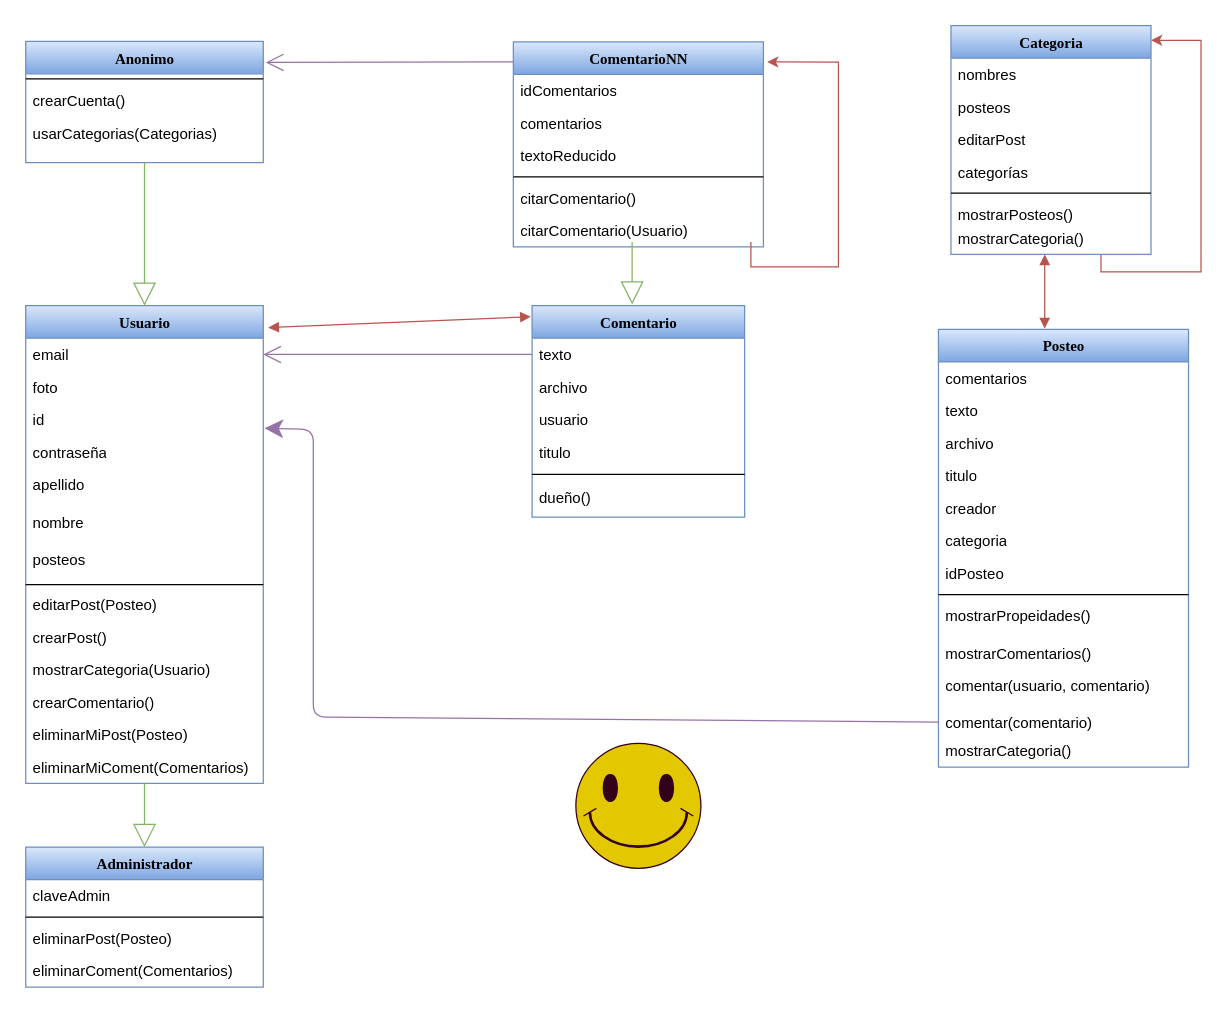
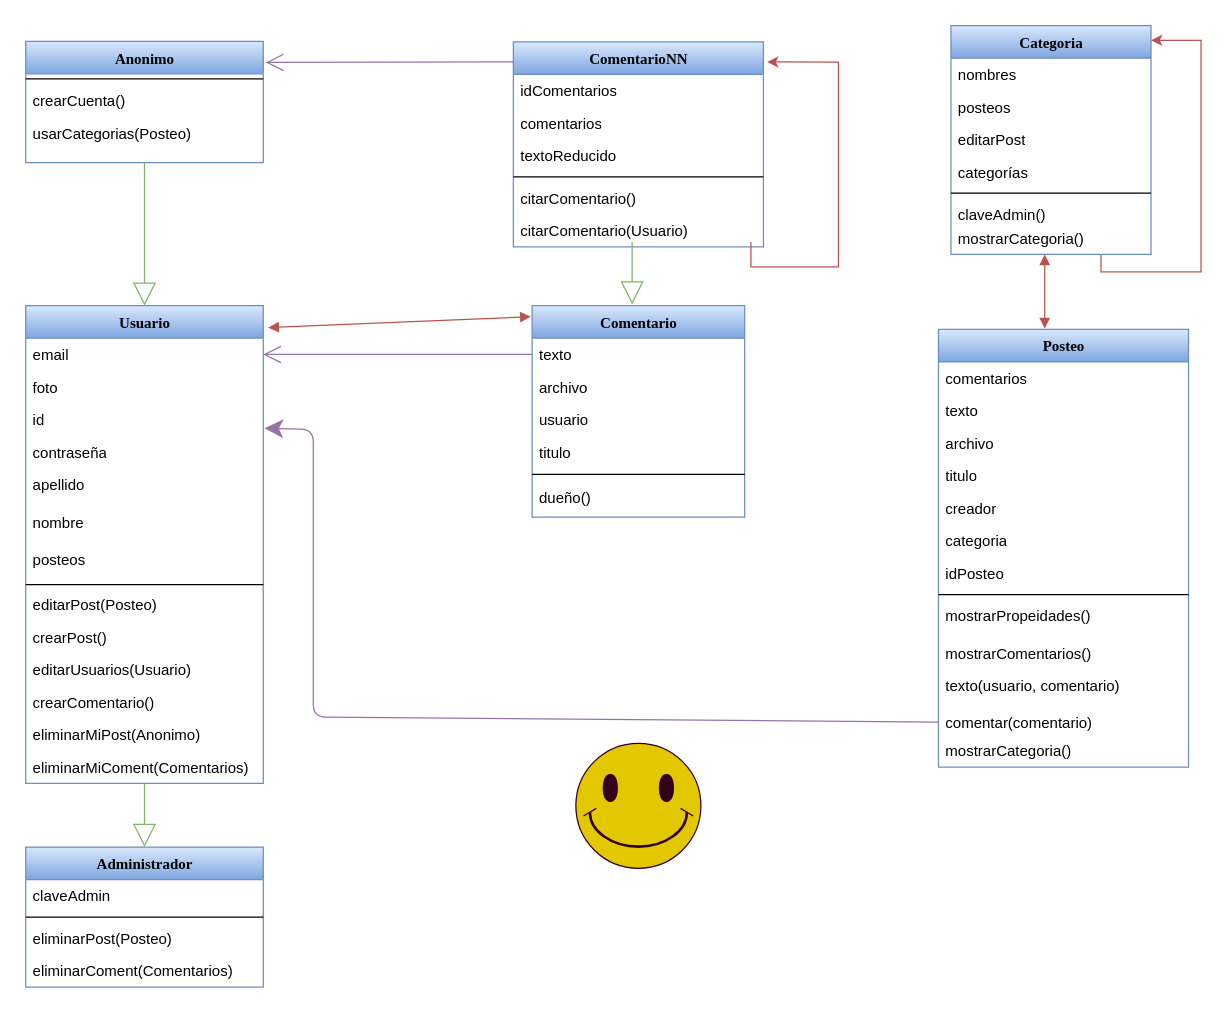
node "usarCategorias(Categorias)": label "usarCategorias(Categorias)" -> "usarCategorias(Posteo)"
node "mostrarPosteos()": label "mostrarPosteos()" -> "claveAdmin()"
node "mostrarCategoria(Usuario)": label "mostrarCategoria(Usuario)" -> "editarUsuarios(Usuario)"
node "comentar(usuario, comentario)": label "comentar(usuario, comentario)" -> "texto(usuario, comentario)"
node "eliminarMiPost(Posteo)": label "eliminarMiPost(Posteo)" -> "eliminarMiPost(Anonimo)"
